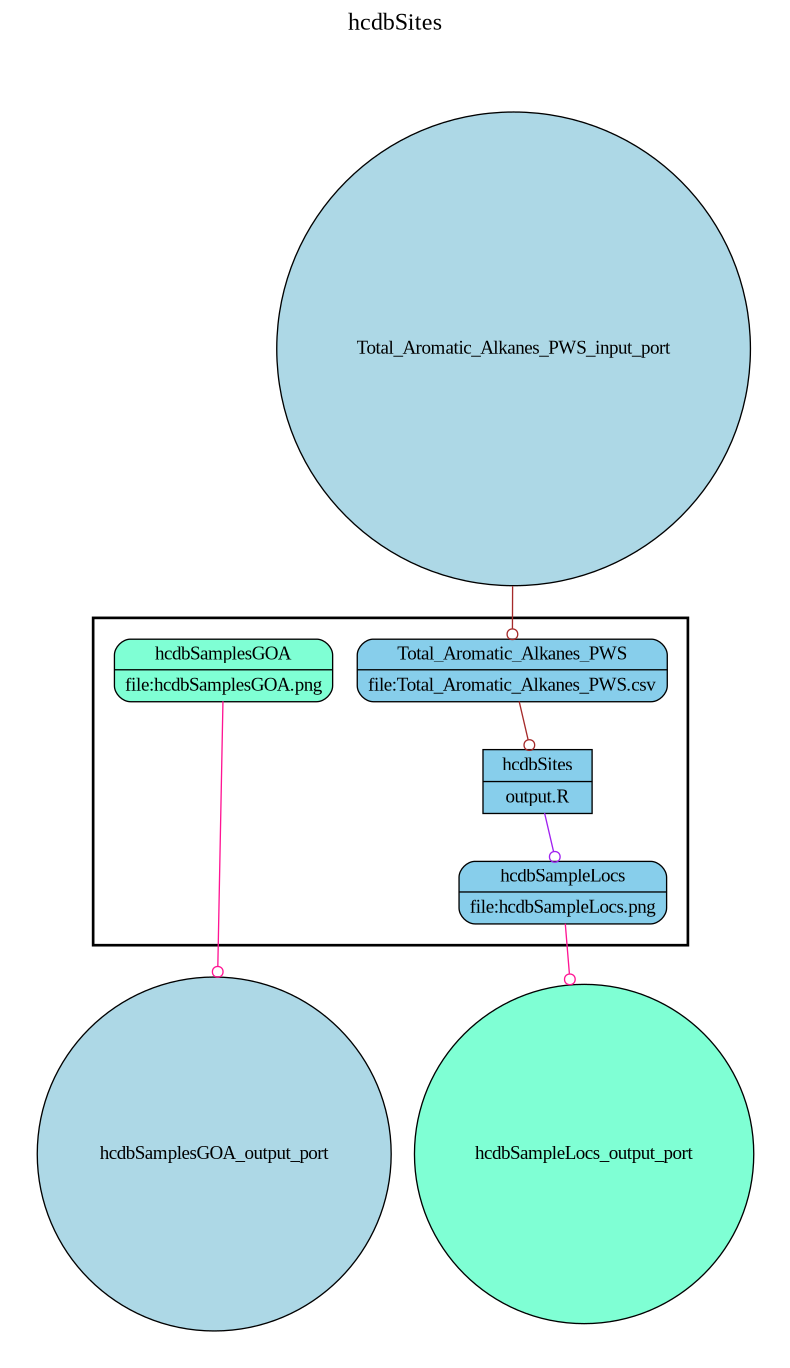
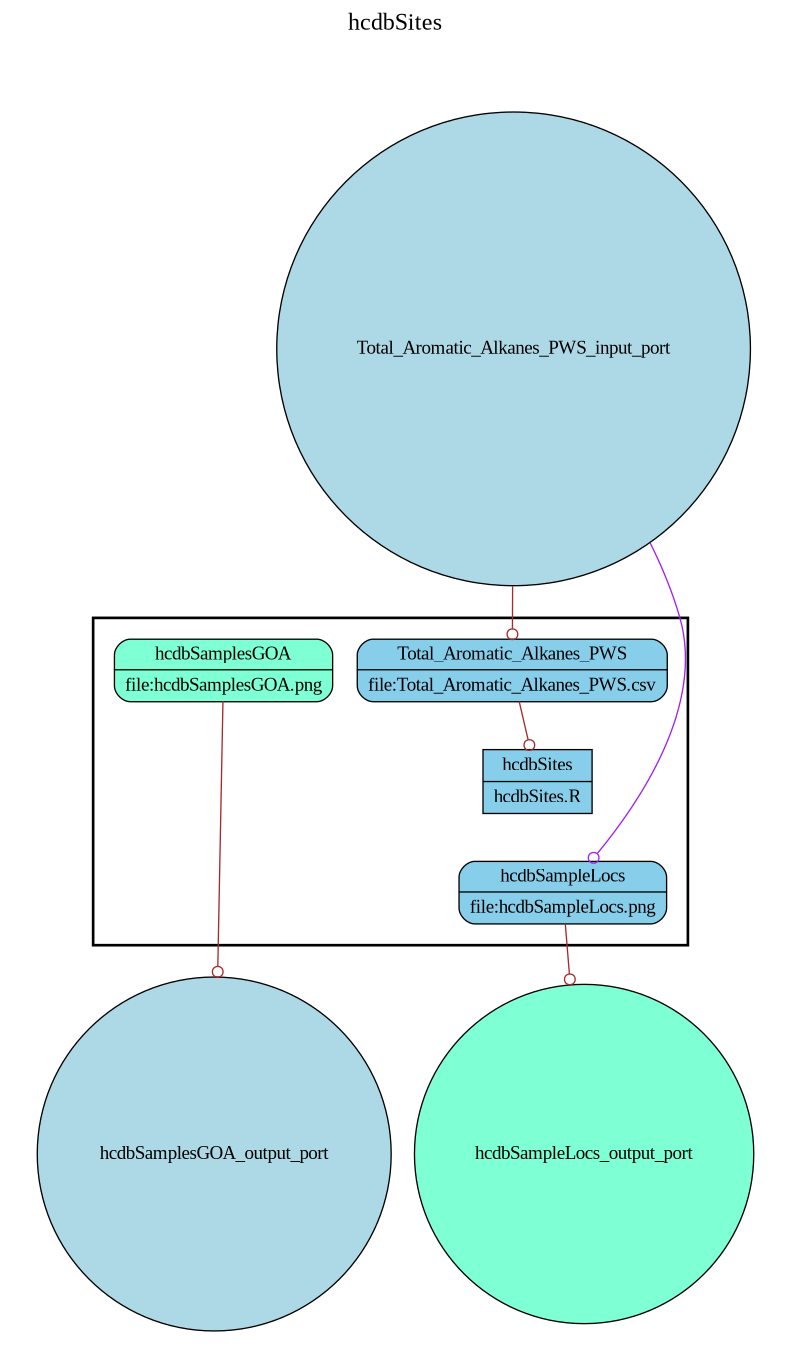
node "hcdbSites": text "output.R" -> "hcdbSites.R"
edge "hcdbSites" -> "hcdbSampleLocs": now "Total_Aromatic_Alkanes_PWS_input_port" -> "hcdbSampleLocs"
edge "hcdbSamplesGOA" -> "hcdbSamplesGOA_output_port": color deeppink -> brown
edge "hcdbSampleLocs" -> "hcdbSampleLocs_output_port": color deeppink -> brown
